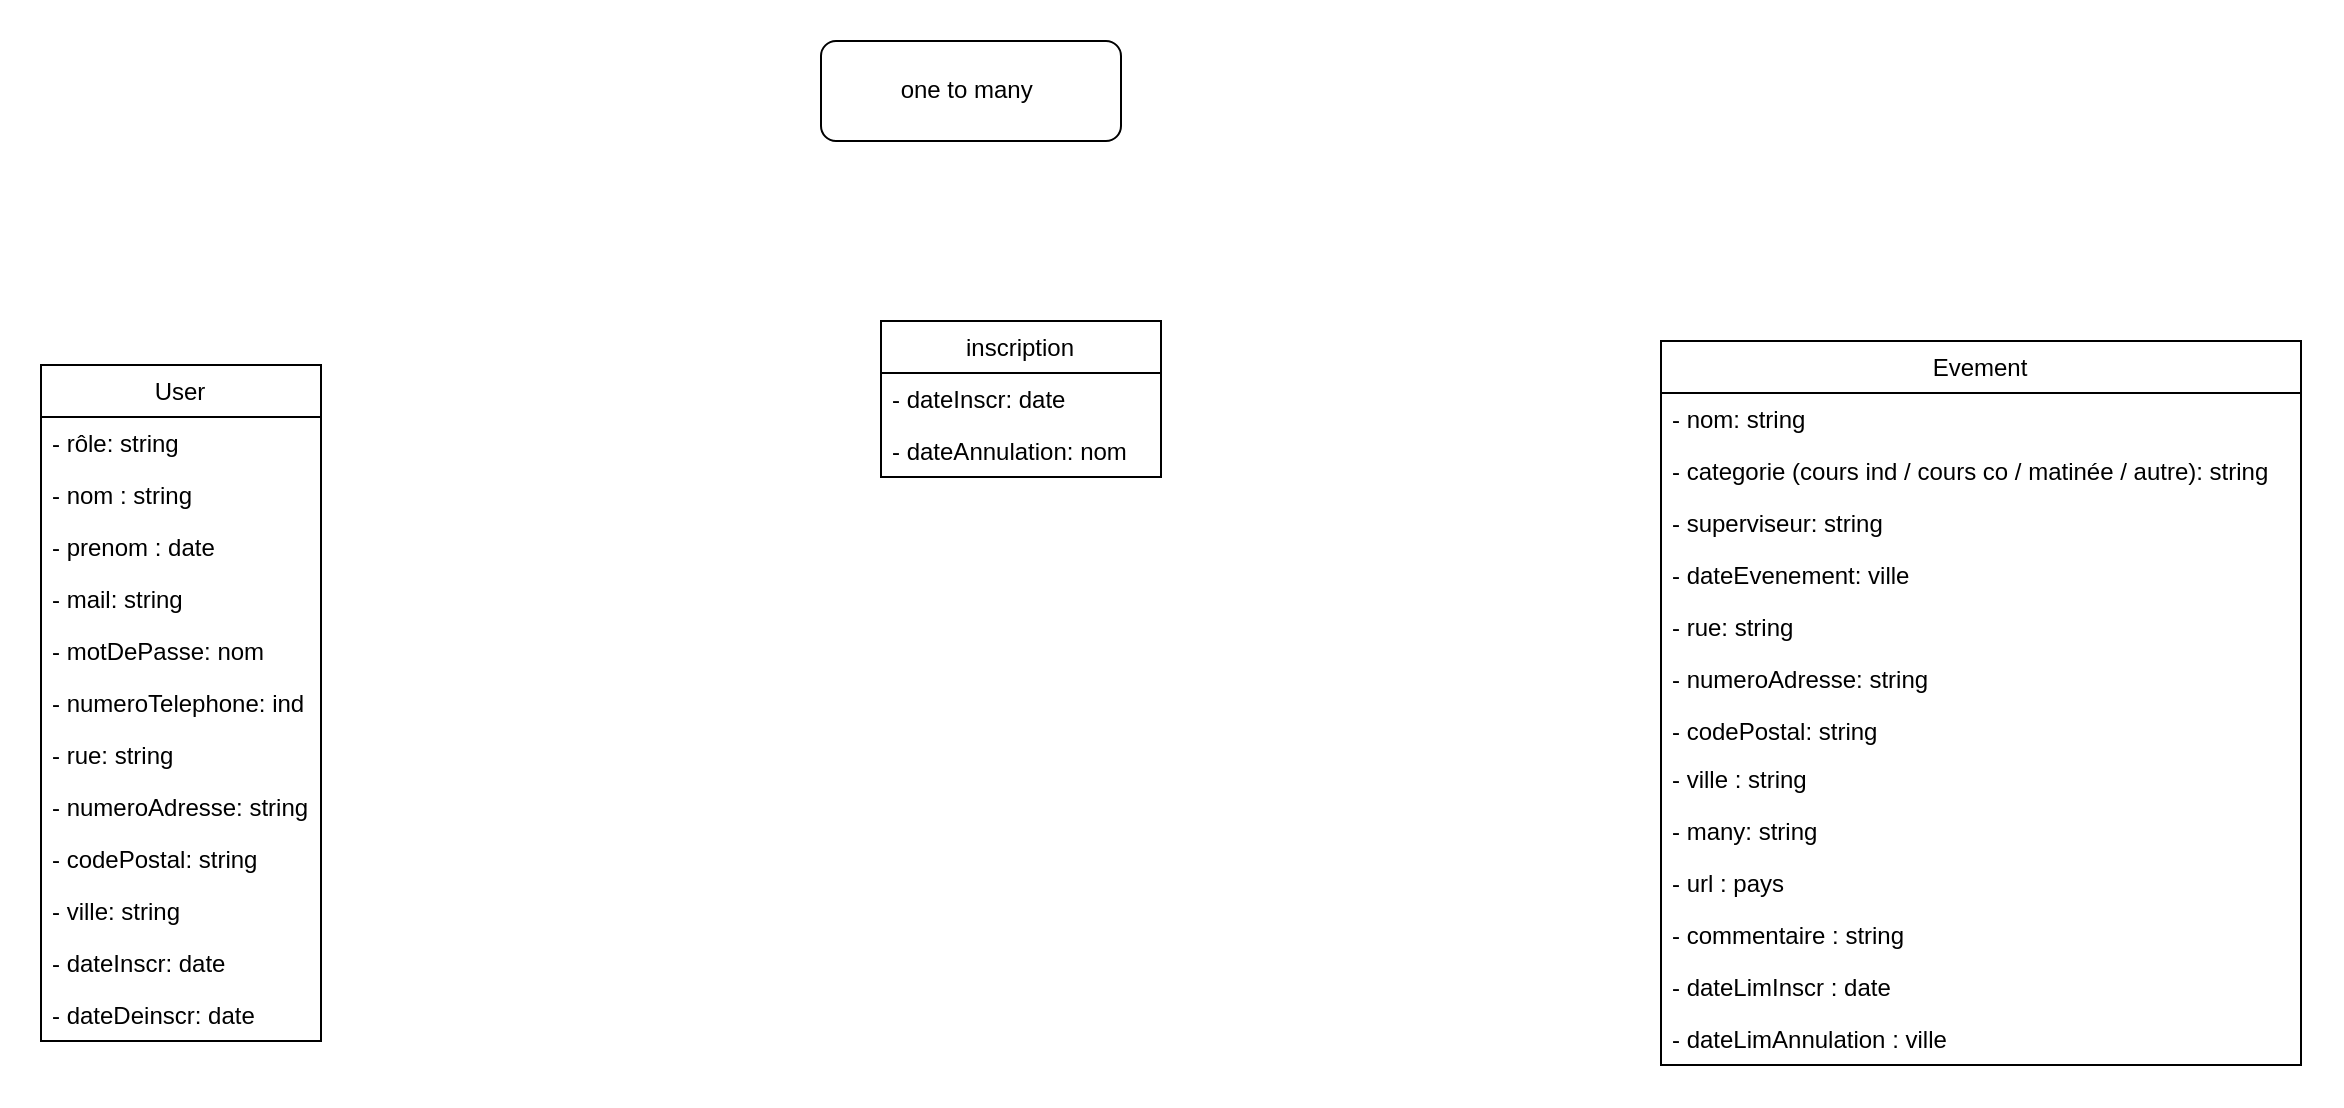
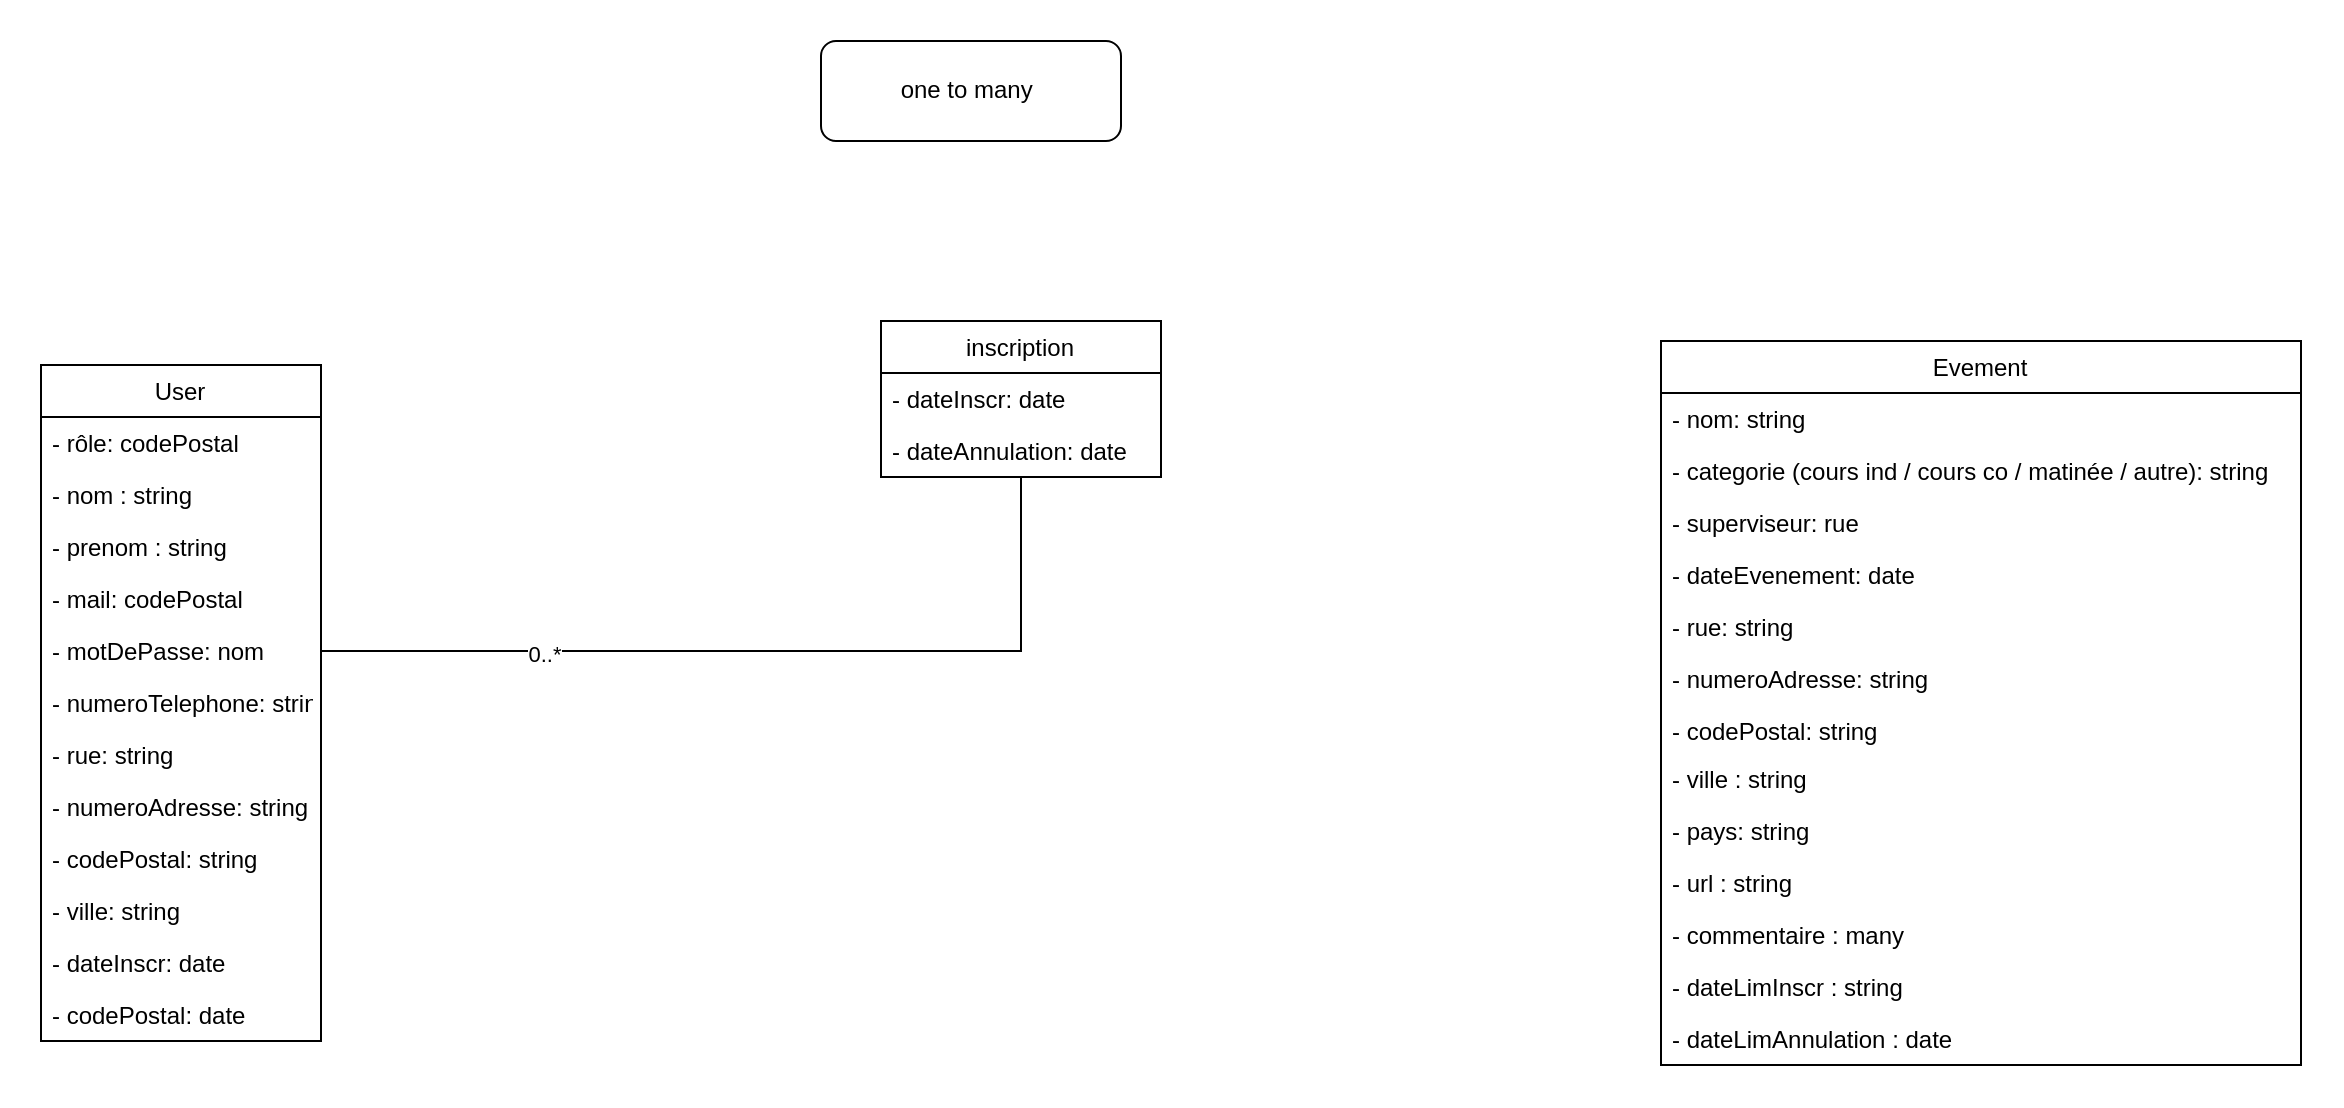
node "- rôle: string": label "- rôle: string" -> "- rôle: codePostal"
node "- dateAnnulation: nom": label "- dateAnnulation: nom" -> "- dateAnnulation: date"
node "- superviseur: string": label "- superviseur: string" -> "- superviseur: rue"
node "- prenom : date": label "- prenom : date" -> "- prenom : string"
node "- dateEvenement: ville": label "- dateEvenement: ville" -> "- dateEvenement: date"
node "- mail: string": label "- mail: string" -> "- mail: codePostal"
edge "inscription" -- "- motDePasse: nom": added, label "0..*"
node "- numeroTelephone: ind": label "- numeroTelephone: ind" -> "- numeroTelephone: string"
node "- many: string": label "- many: string" -> "- pays: string"
node "- url : pays": label "- url : pays" -> "- url : string"
node "- commentaire : string": label "- commentaire : string" -> "- commentaire : many"
node "- dateLimInscr : date": label "- dateLimInscr : date" -> "- dateLimInscr : string"
node "- dateDeinscr: date": label "- dateDeinscr: date" -> "- codePostal: date"
node "- dateLimAnnulation : ville": label "- dateLimAnnulation : ville" -> "- dateLimAnnulation : date"
